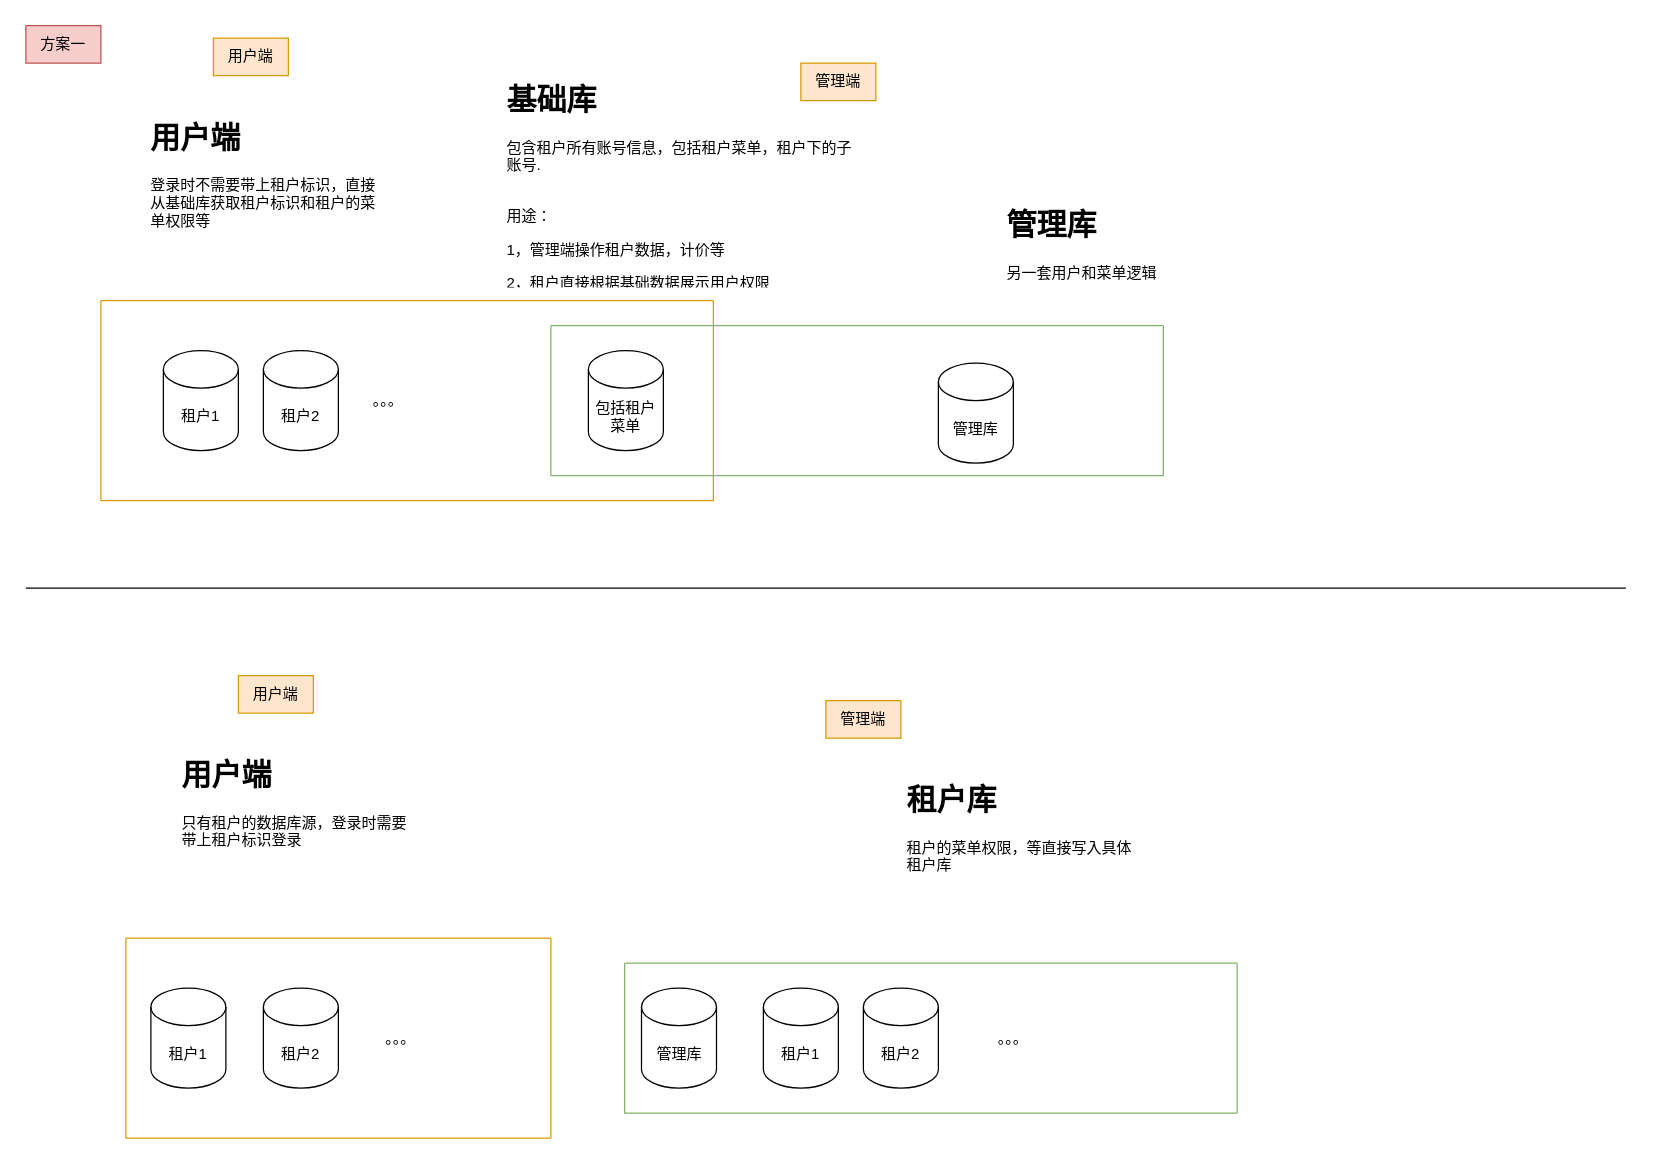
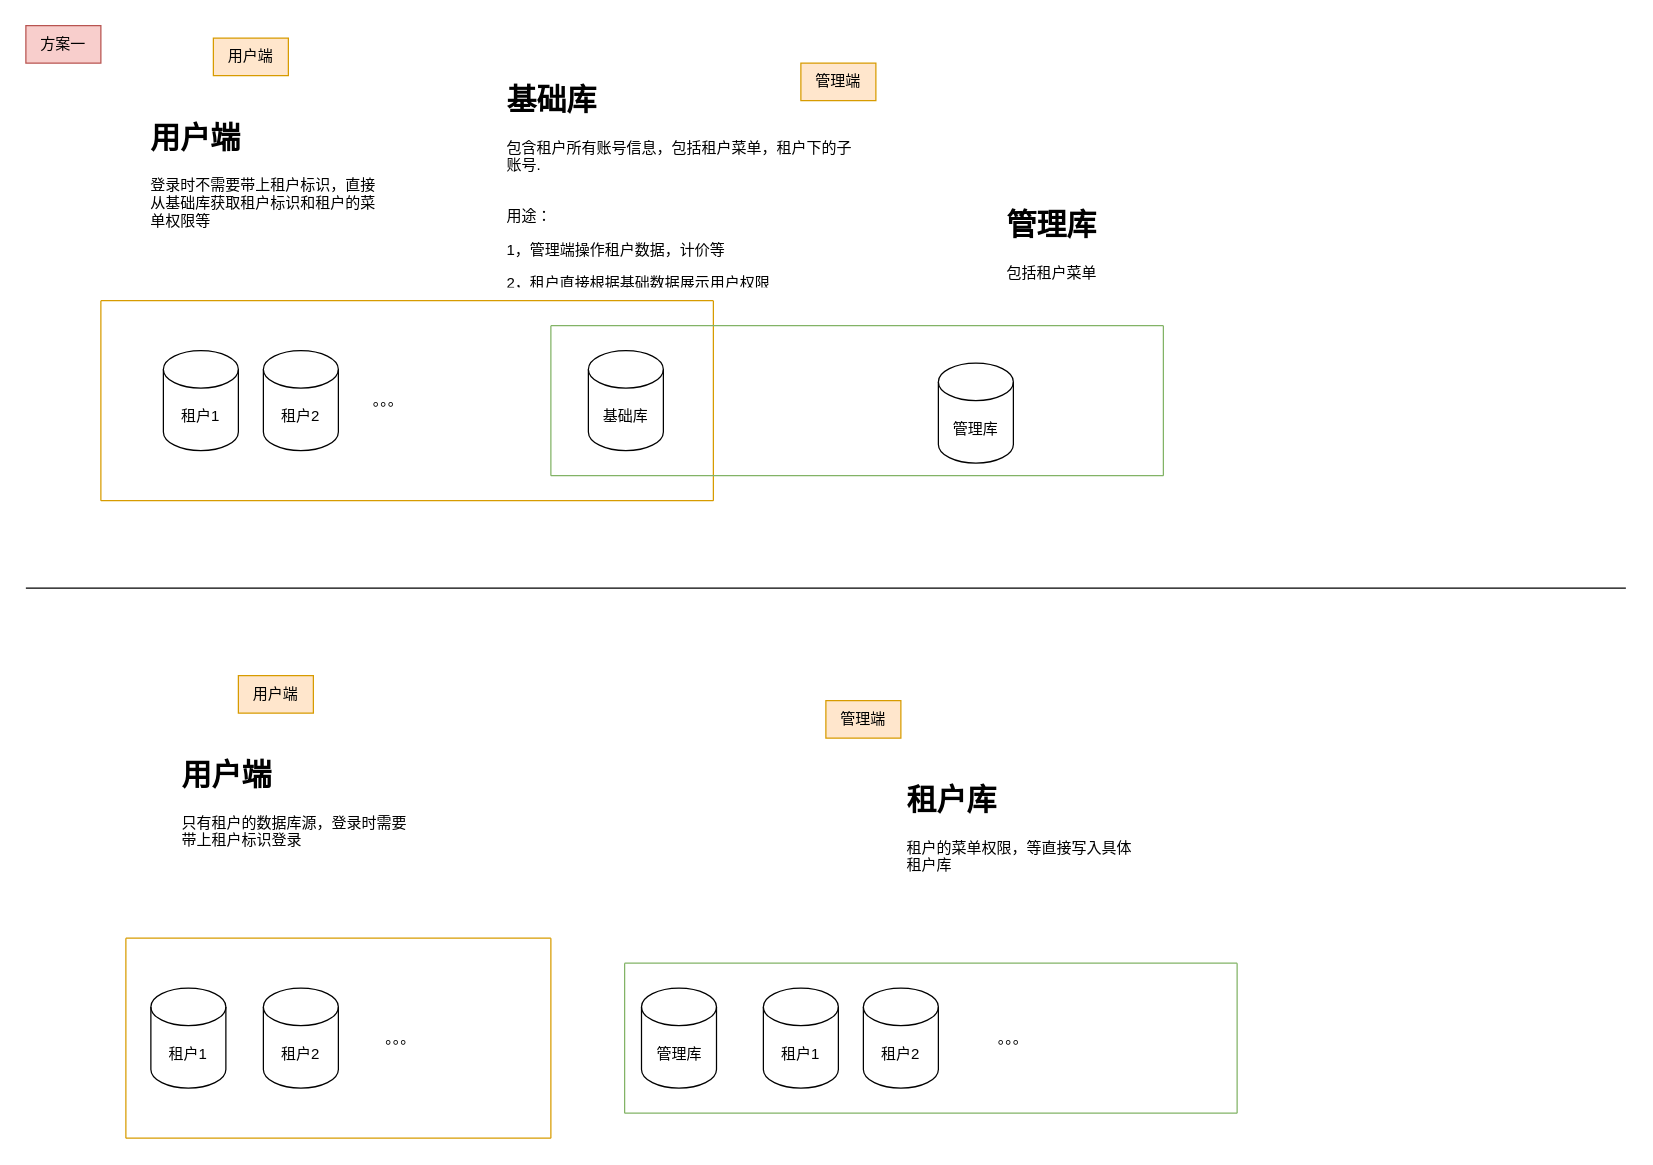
node "管理库另一套用户和菜单逻辑": label "管理库另一套用户和菜单逻辑" -> "管理库包括租户菜单"
node "包括租户菜单": label "包括租户菜单" -> "基础库"
